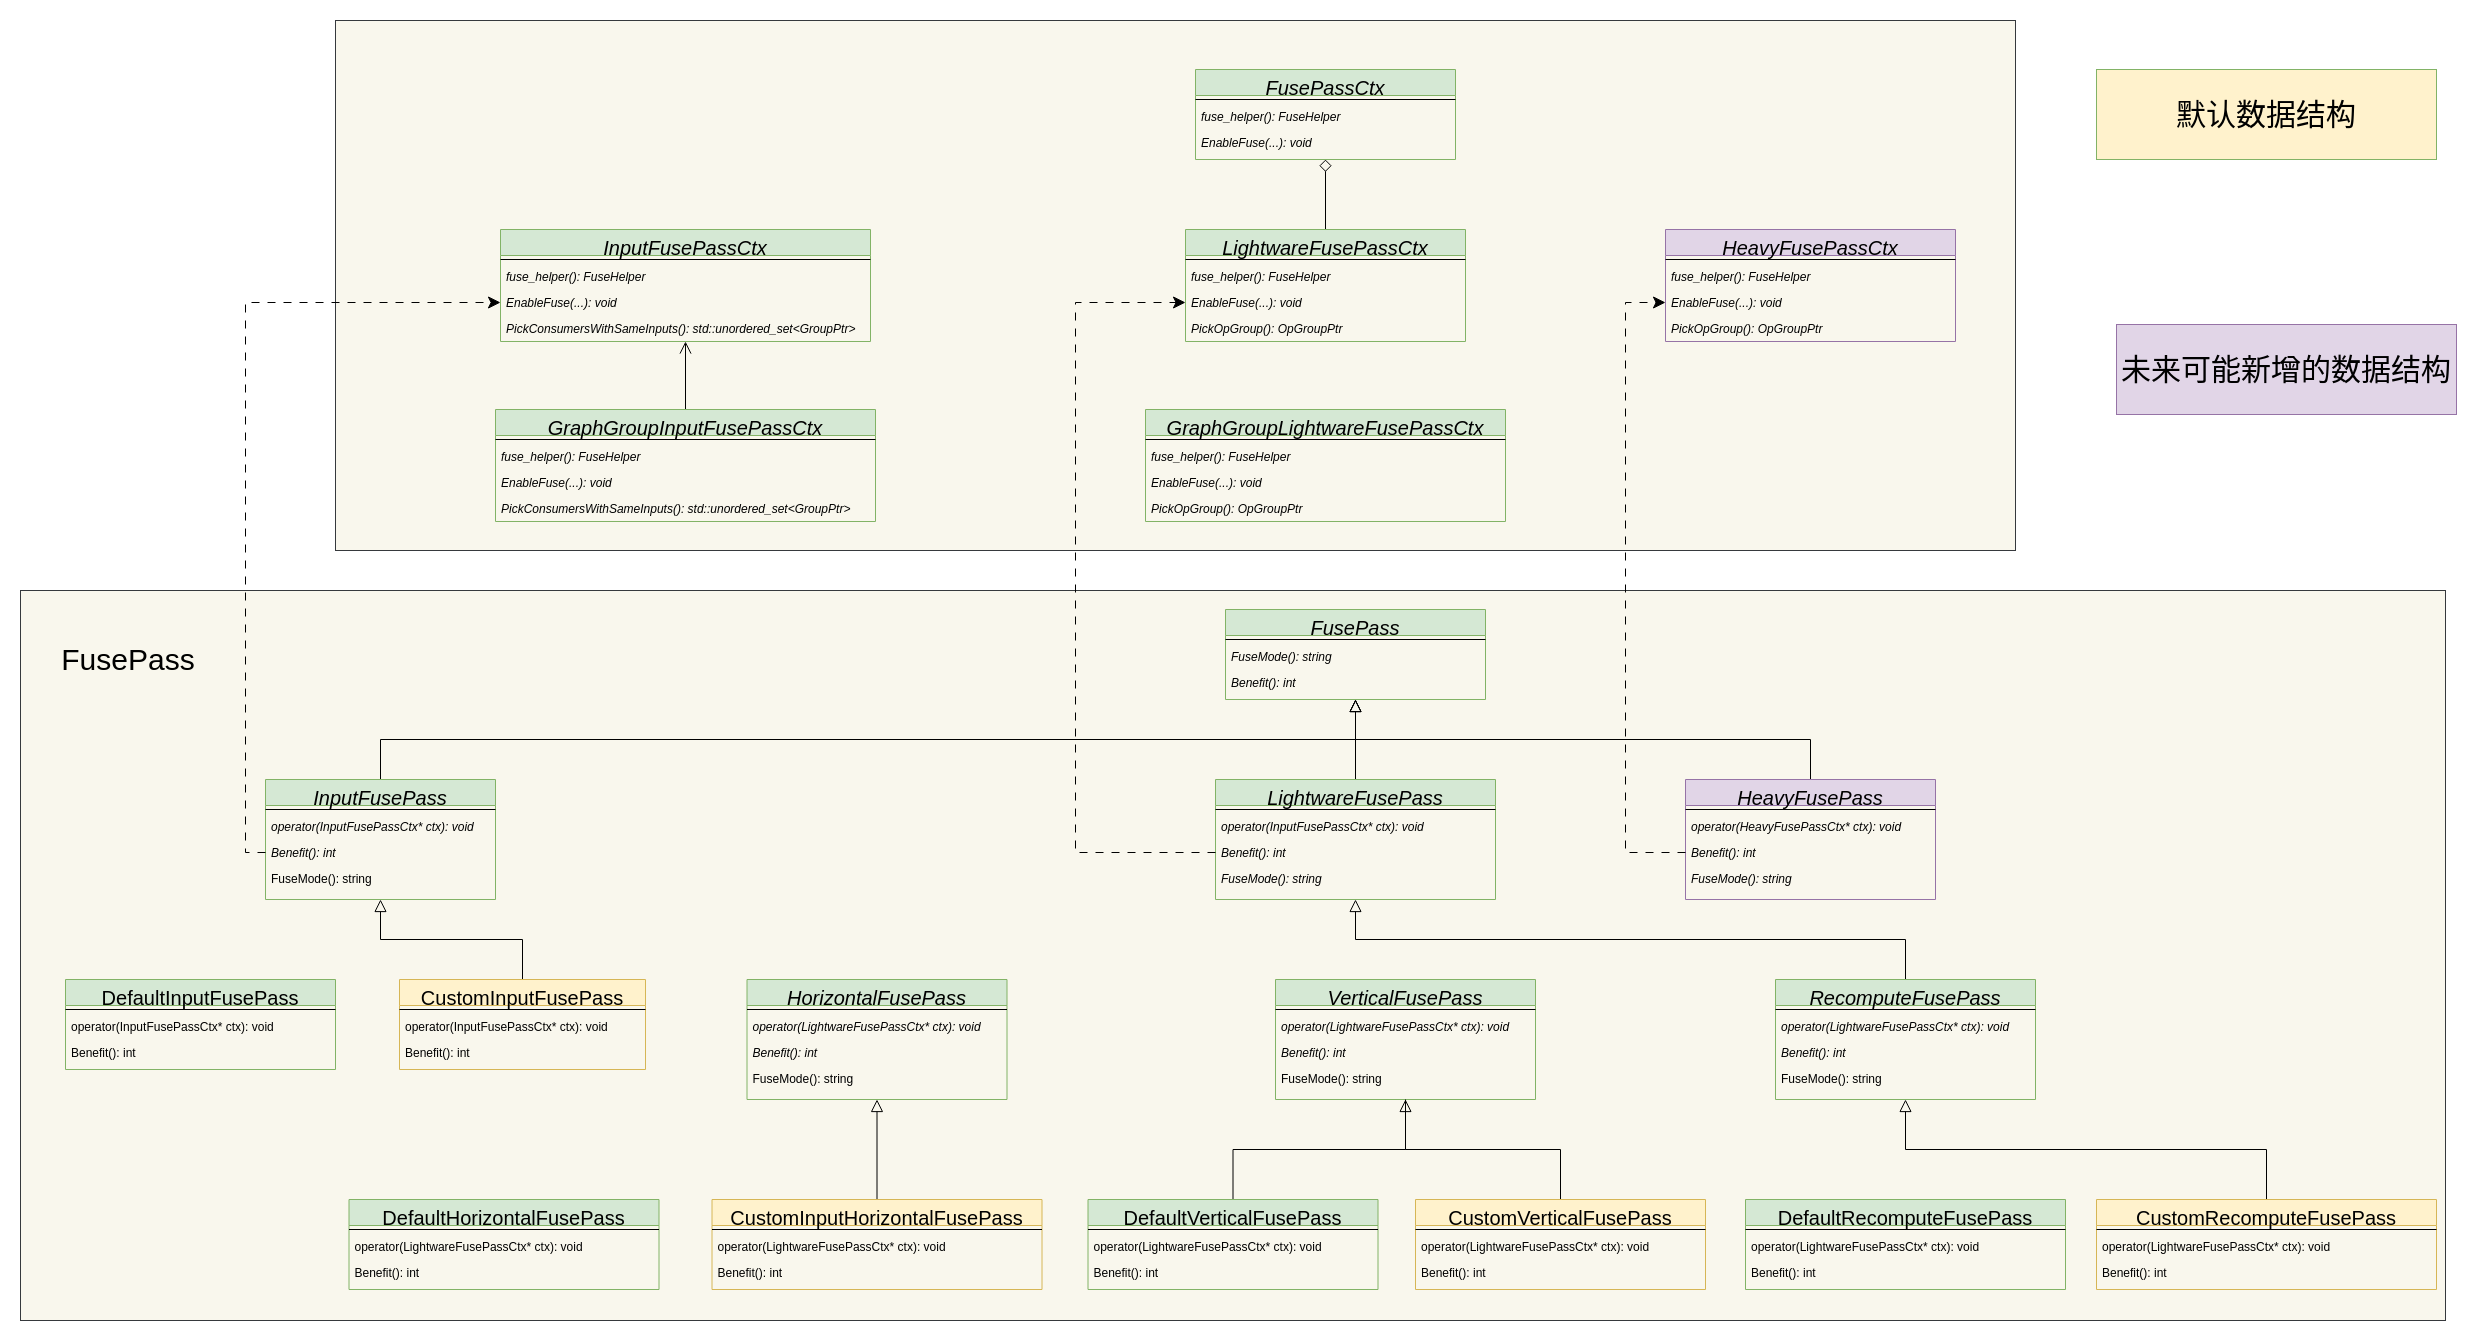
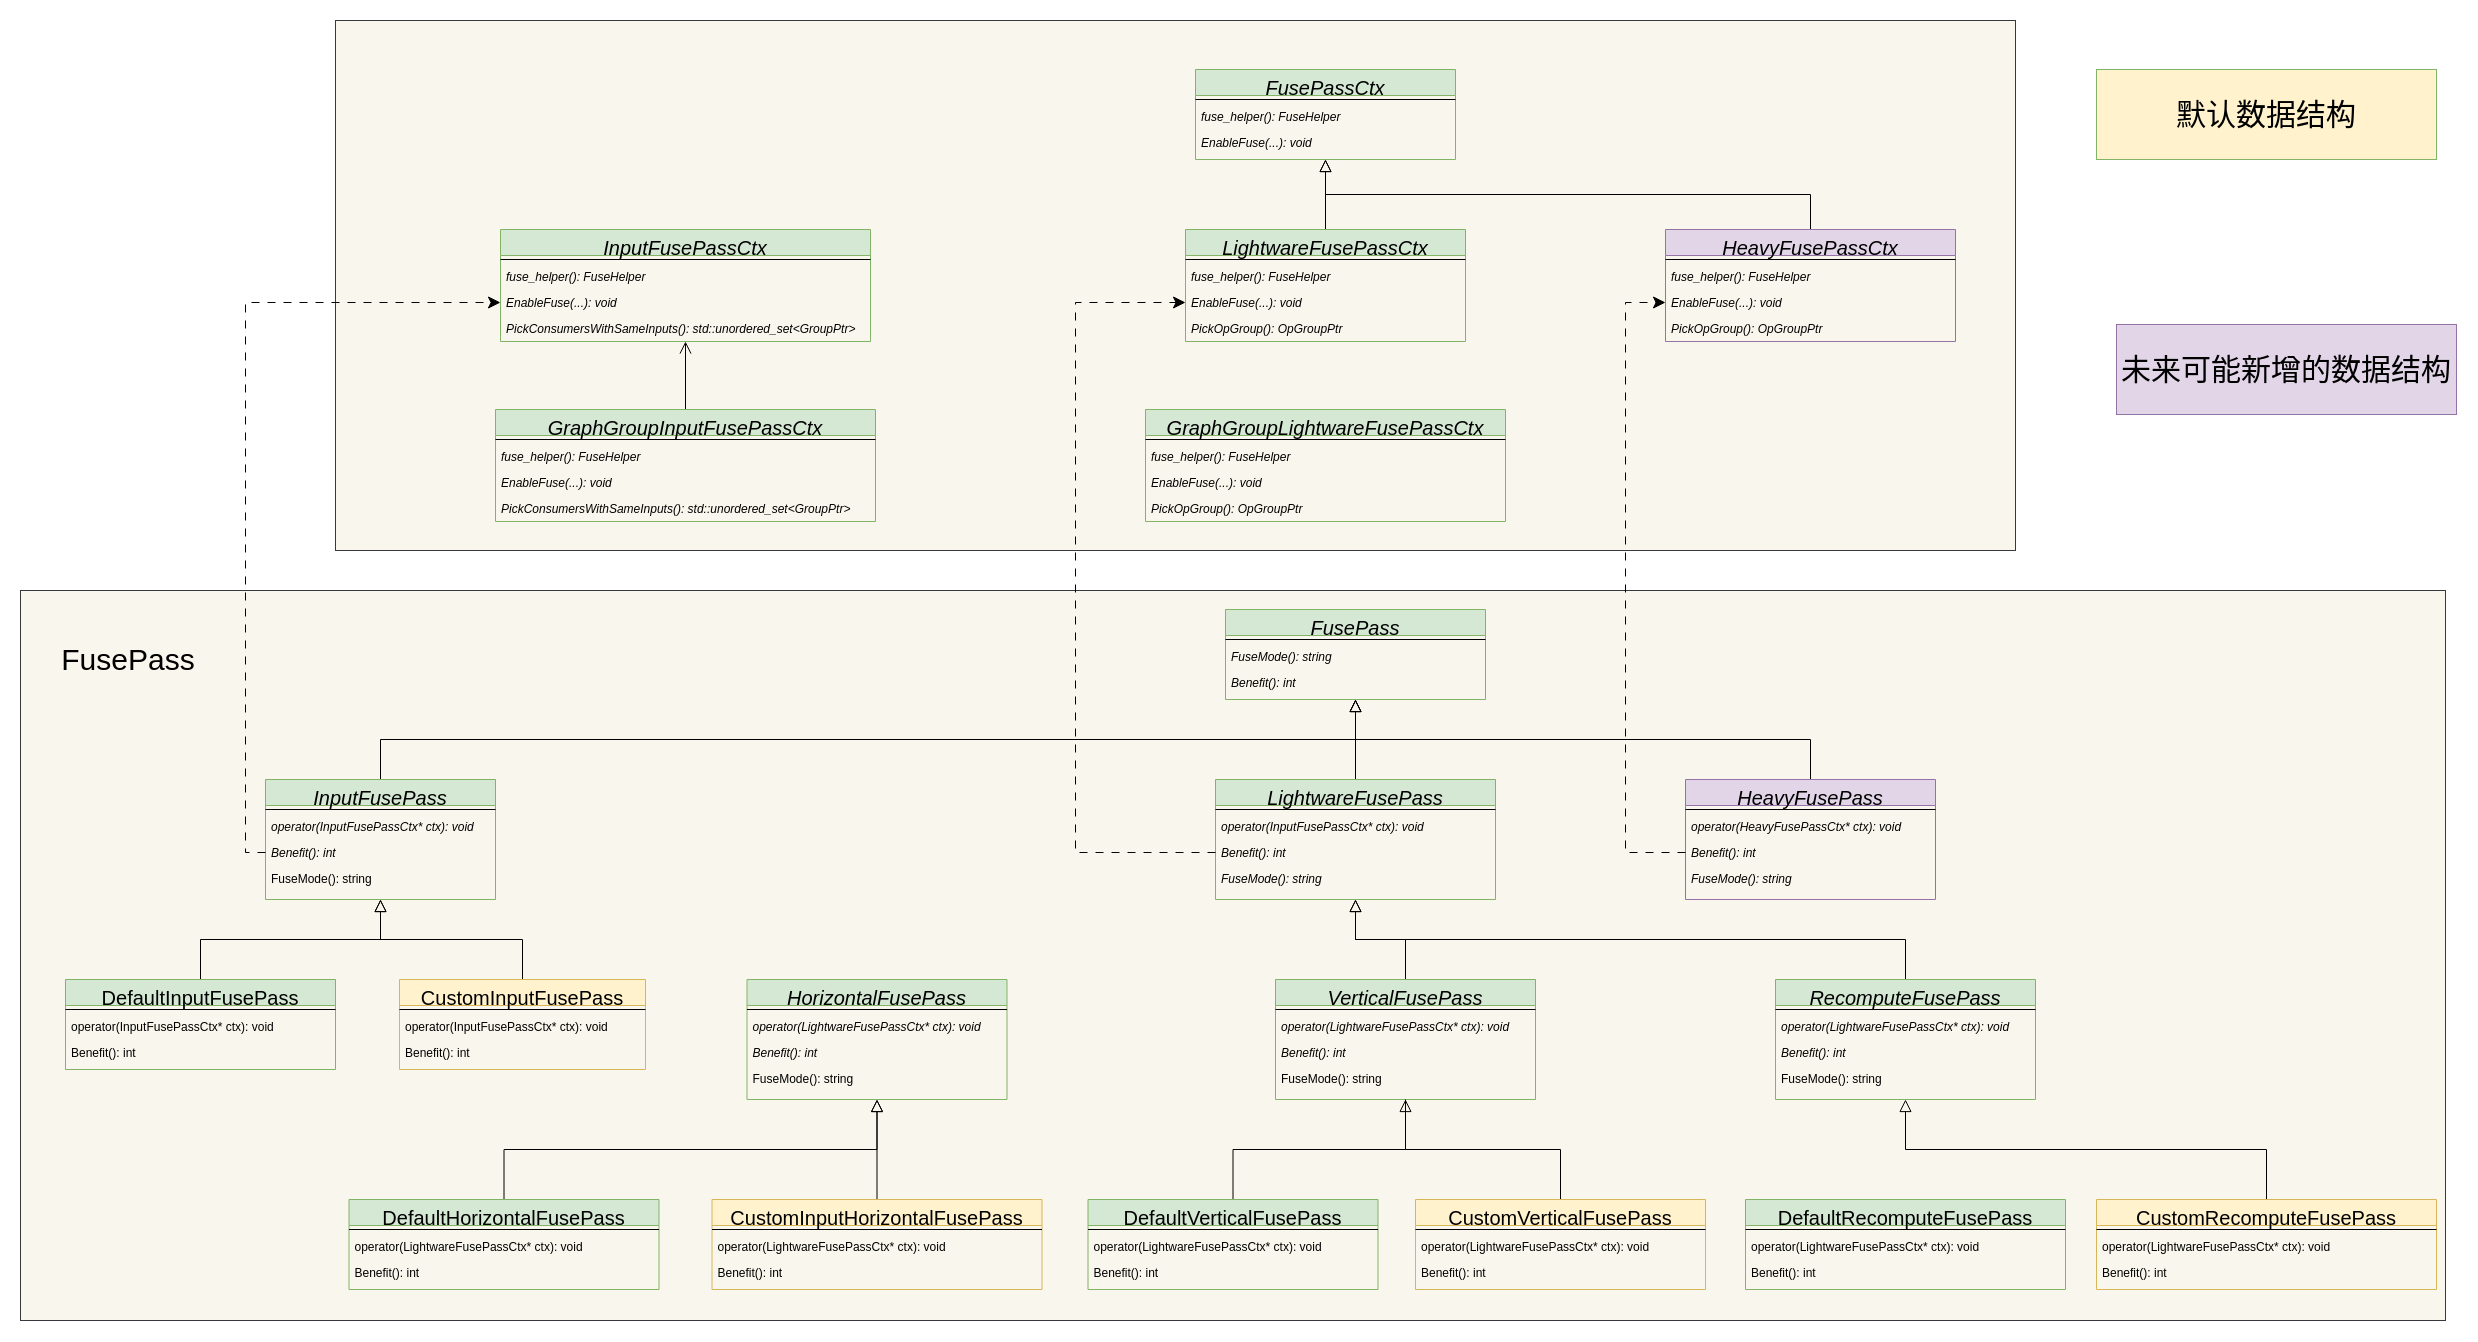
edge "HeavyFusePassCtx" -> "FusePassCtx": added
edge "LightwareFusePassCtx" -> "FusePassCtx": arrowhead diamond -> block
edge "DefaultInputFusePass" -> "InputFusePass": added
edge "VerticalFusePass" -> "LightwareFusePass": added
edge "DefaultHorizontalFusePass" -> "HorizontalFusePass": added
